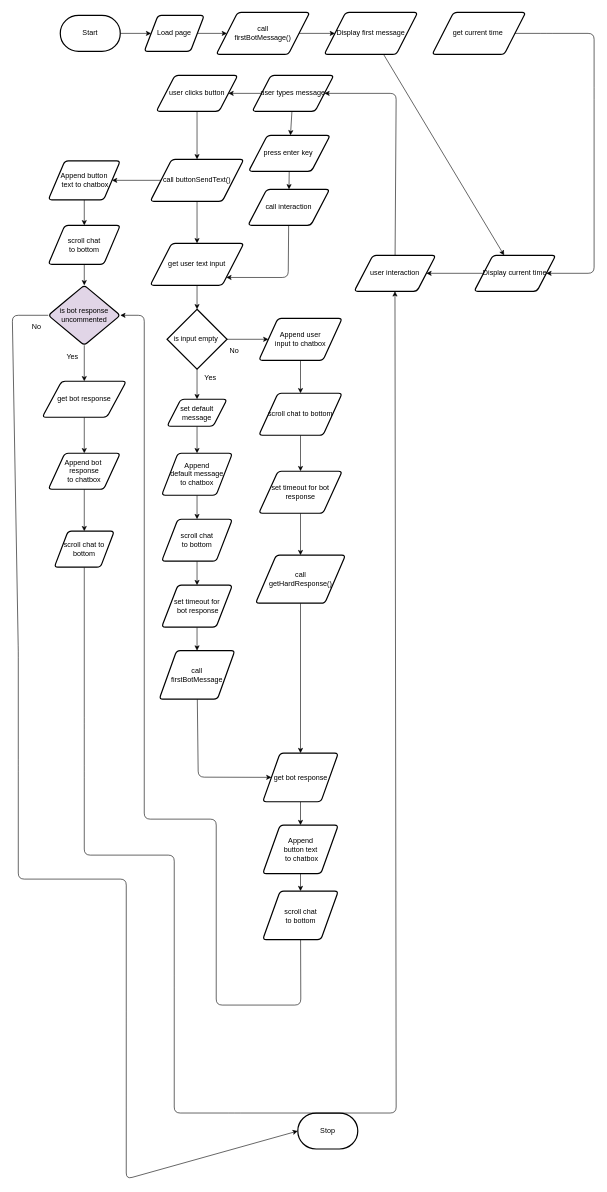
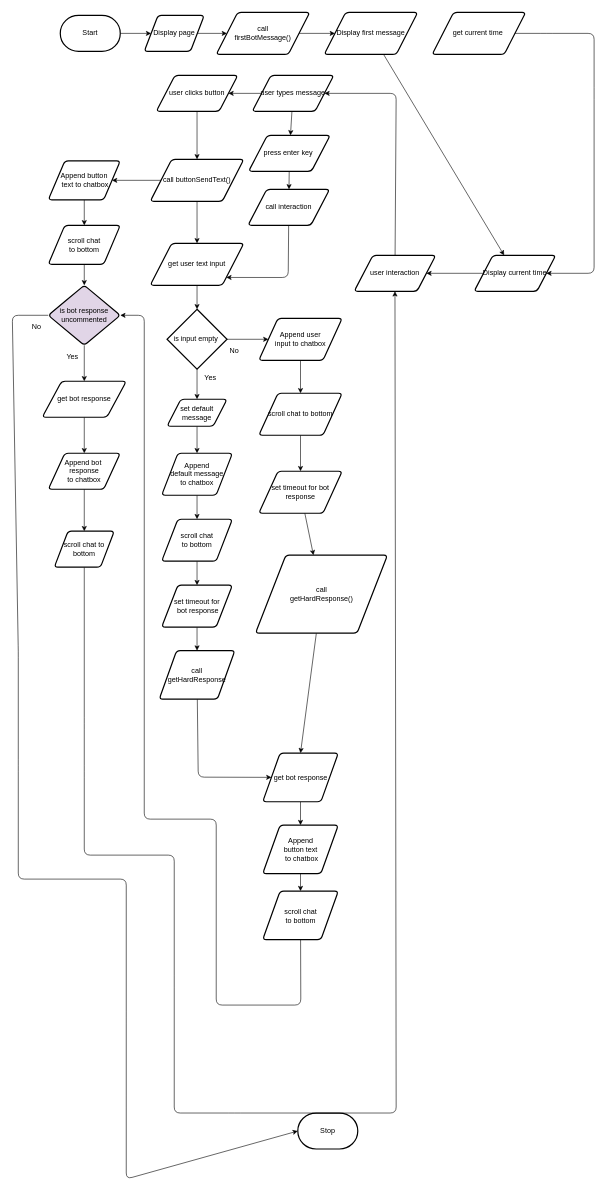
node "Load page": label "Load page" -> "Display page"
node "call getHardResponse()": size 90x48 -> 132x78
node "call firstBotMessage": label "call firstBotMessage" -> "call getHardResponse"
